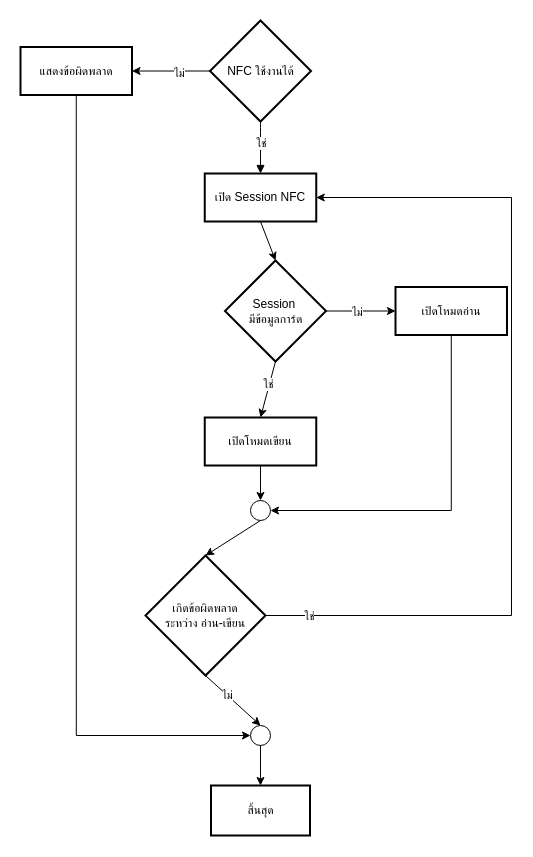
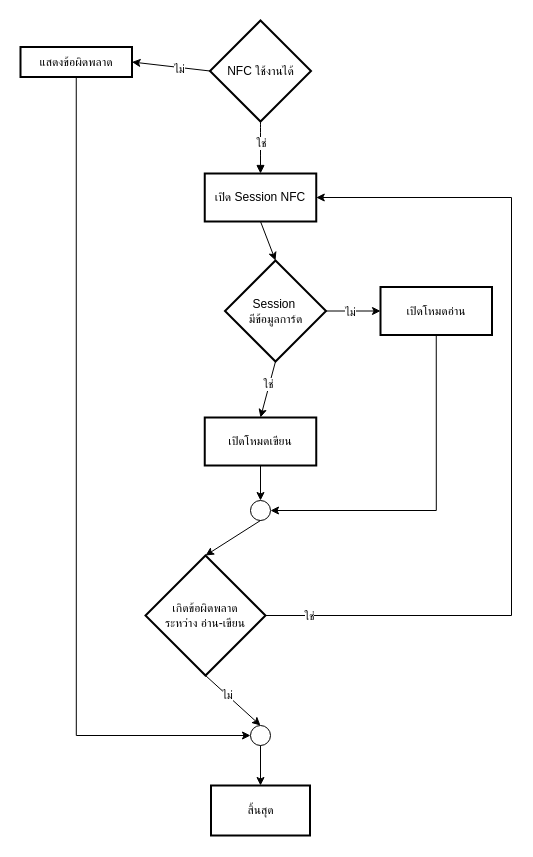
node "แสดงข้อผิดพลาด": size 112x48 -> 112x30
node "เปิดโหมดอ่าน": moved (451, 311) -> (436, 311)
